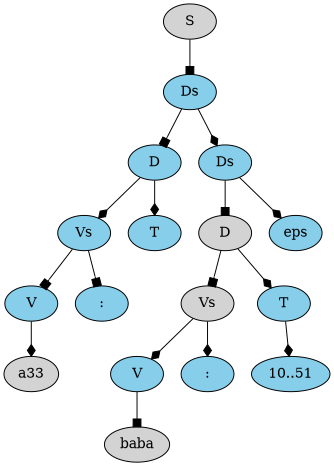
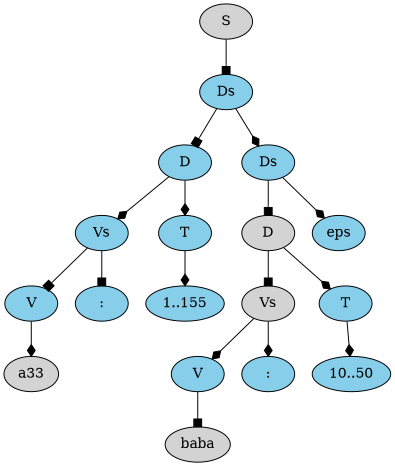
node "1..155": added
node "10..51": label "10..51" -> "10..50"
